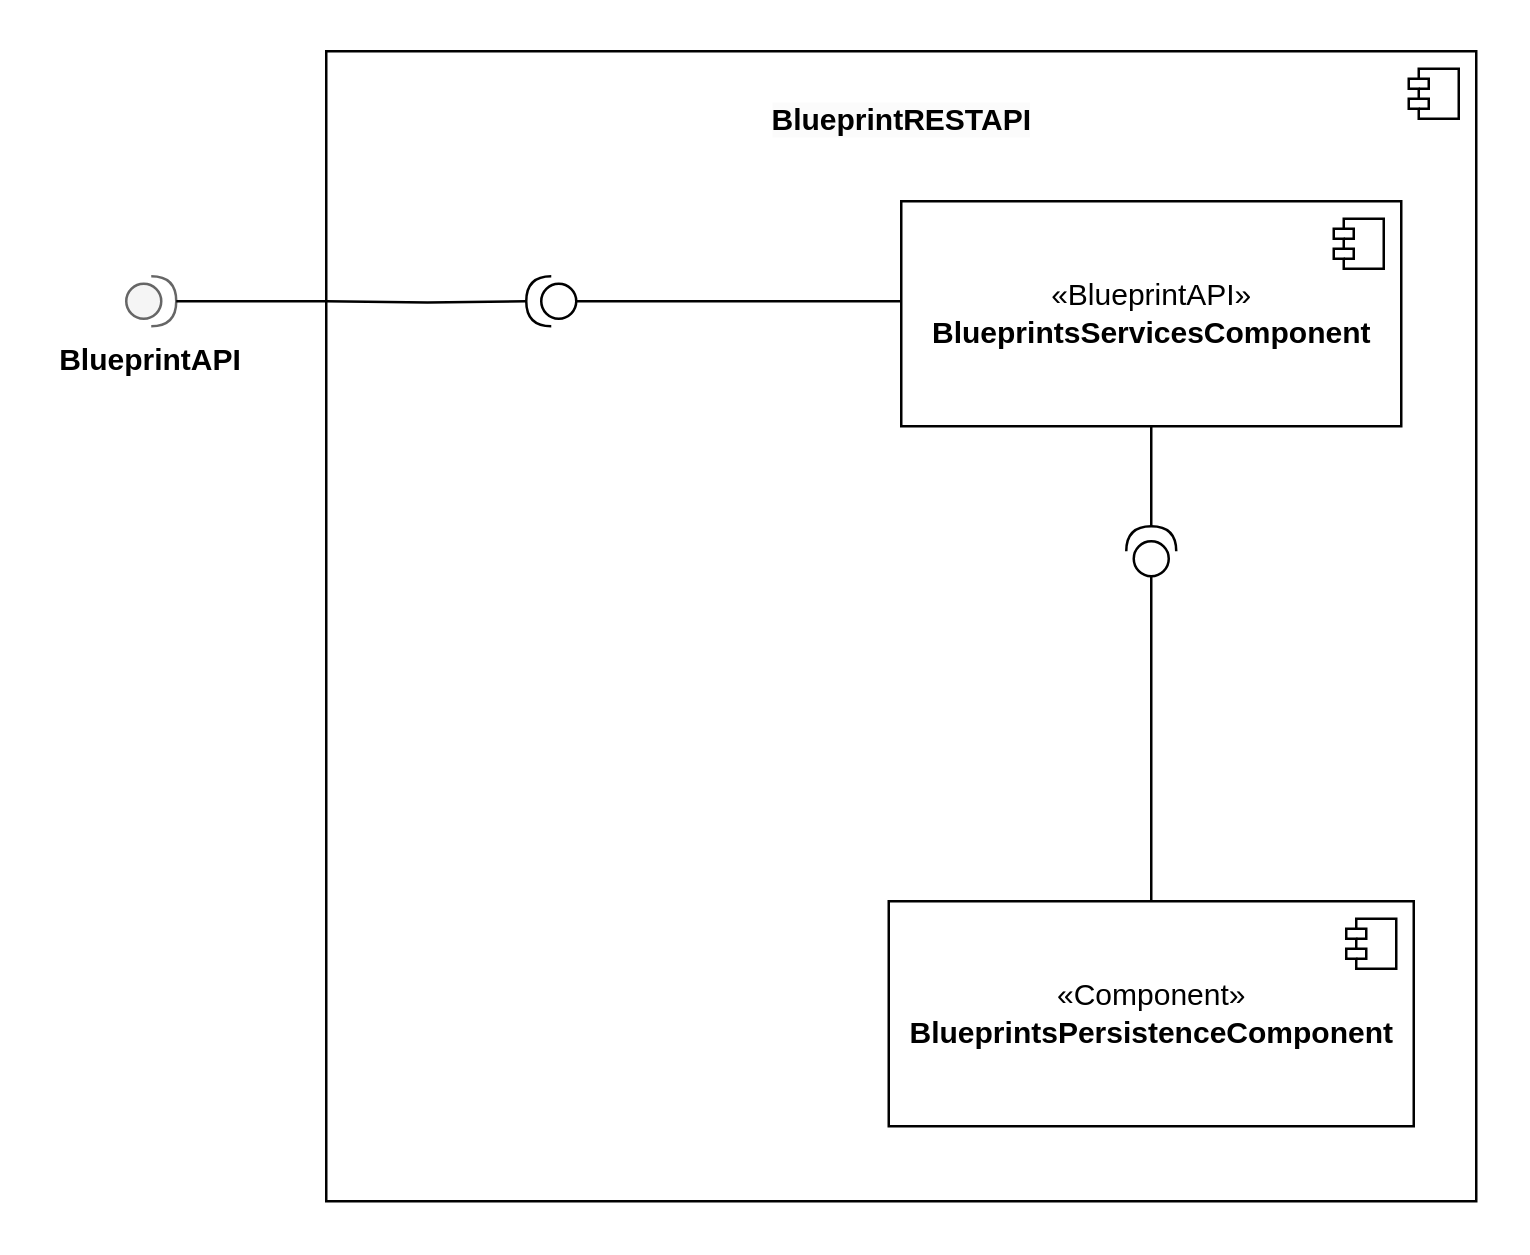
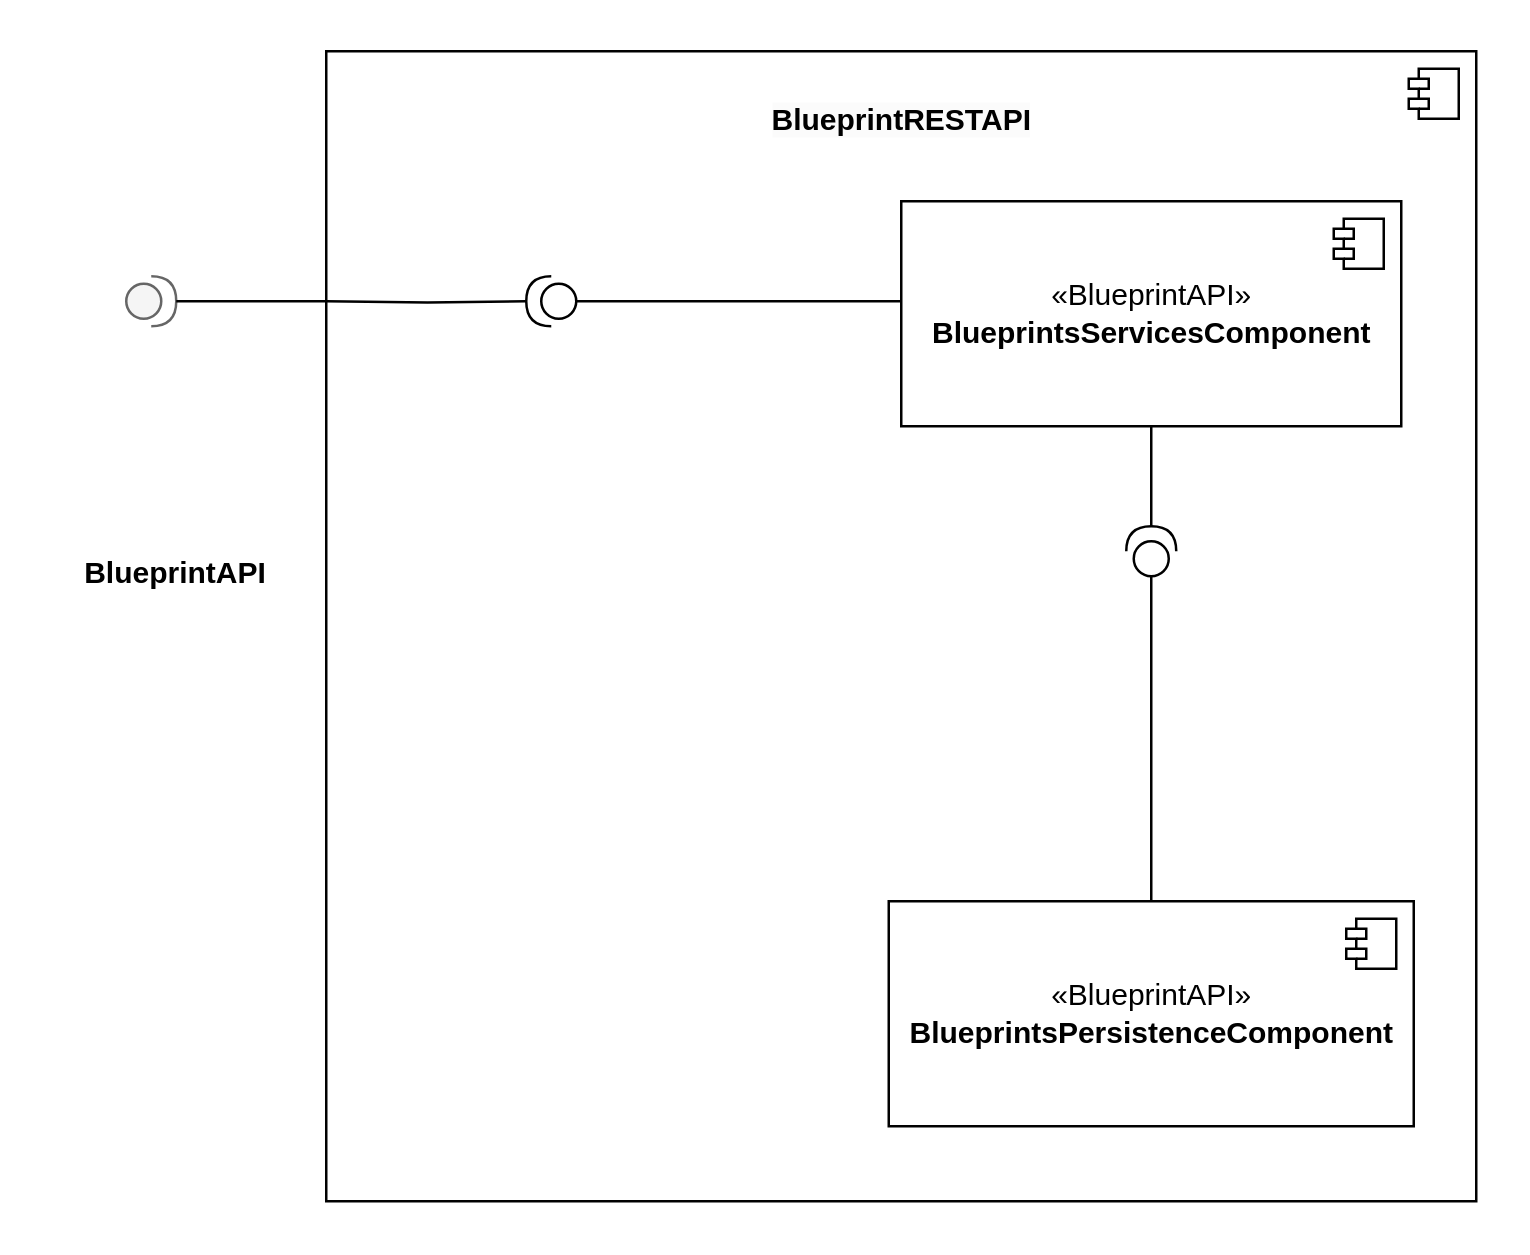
node "BlueprintAPI": moved (151, 359) -> (176, 571)
node "«Component» BlueprintsPersistenceComponent": label "«Component» BlueprintsPersistenceComponent" -> "«BlueprintAPI» BlueprintsPersistenceComponent"
